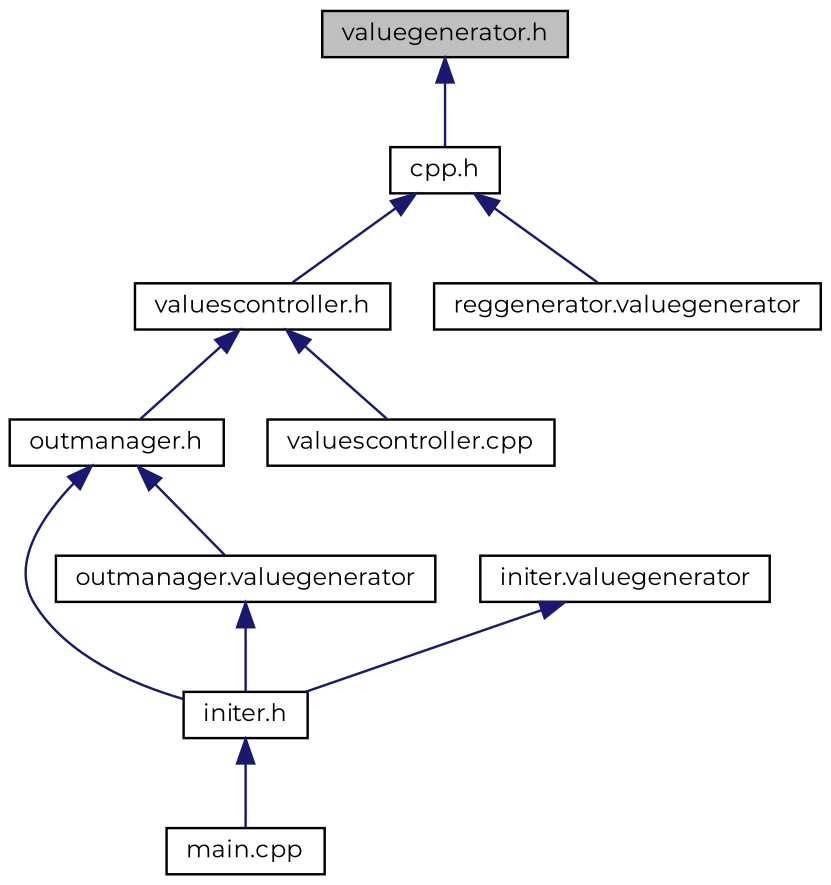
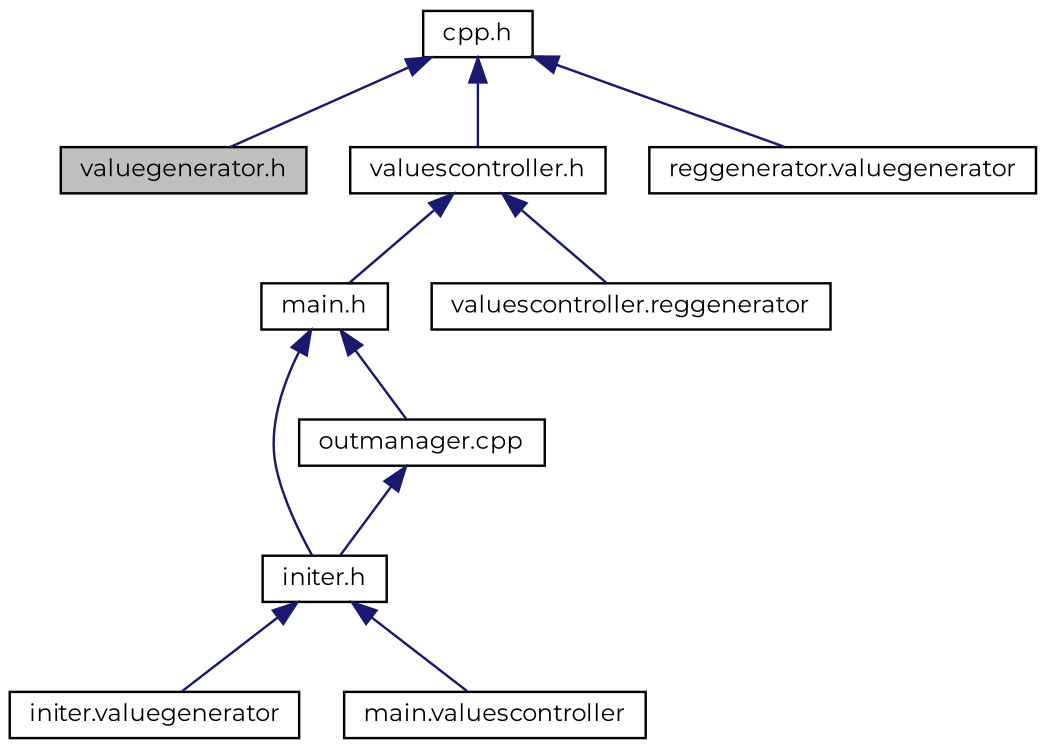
edge "cpp.h" -> "valuegenerator.h": reversed
node "outmanager.h": label "outmanager.h" -> "main.h"
node "valuescontroller.cpp": label "valuescontroller.cpp" -> "valuescontroller.reggenerator"
node "outmanager.valuegenerator": label "outmanager.valuegenerator" -> "outmanager.cpp"
edge "initer.h" -> "initer.valuegenerator": reversed
node "main.cpp": label "main.cpp" -> "main.valuescontroller"
